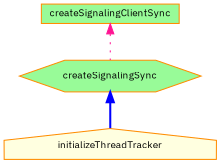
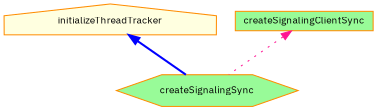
edge "initializeThreadTracker" -> "createSignalingSync": reversed
